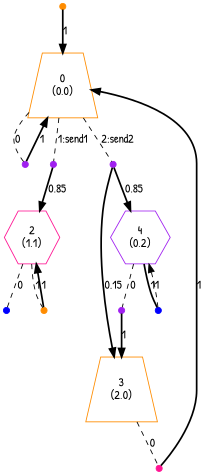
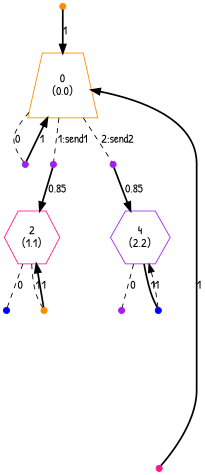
node "4 (0,2)": label "4 (0,2)" -> "4 (2,2)"
node "3 (2,0)": removed
